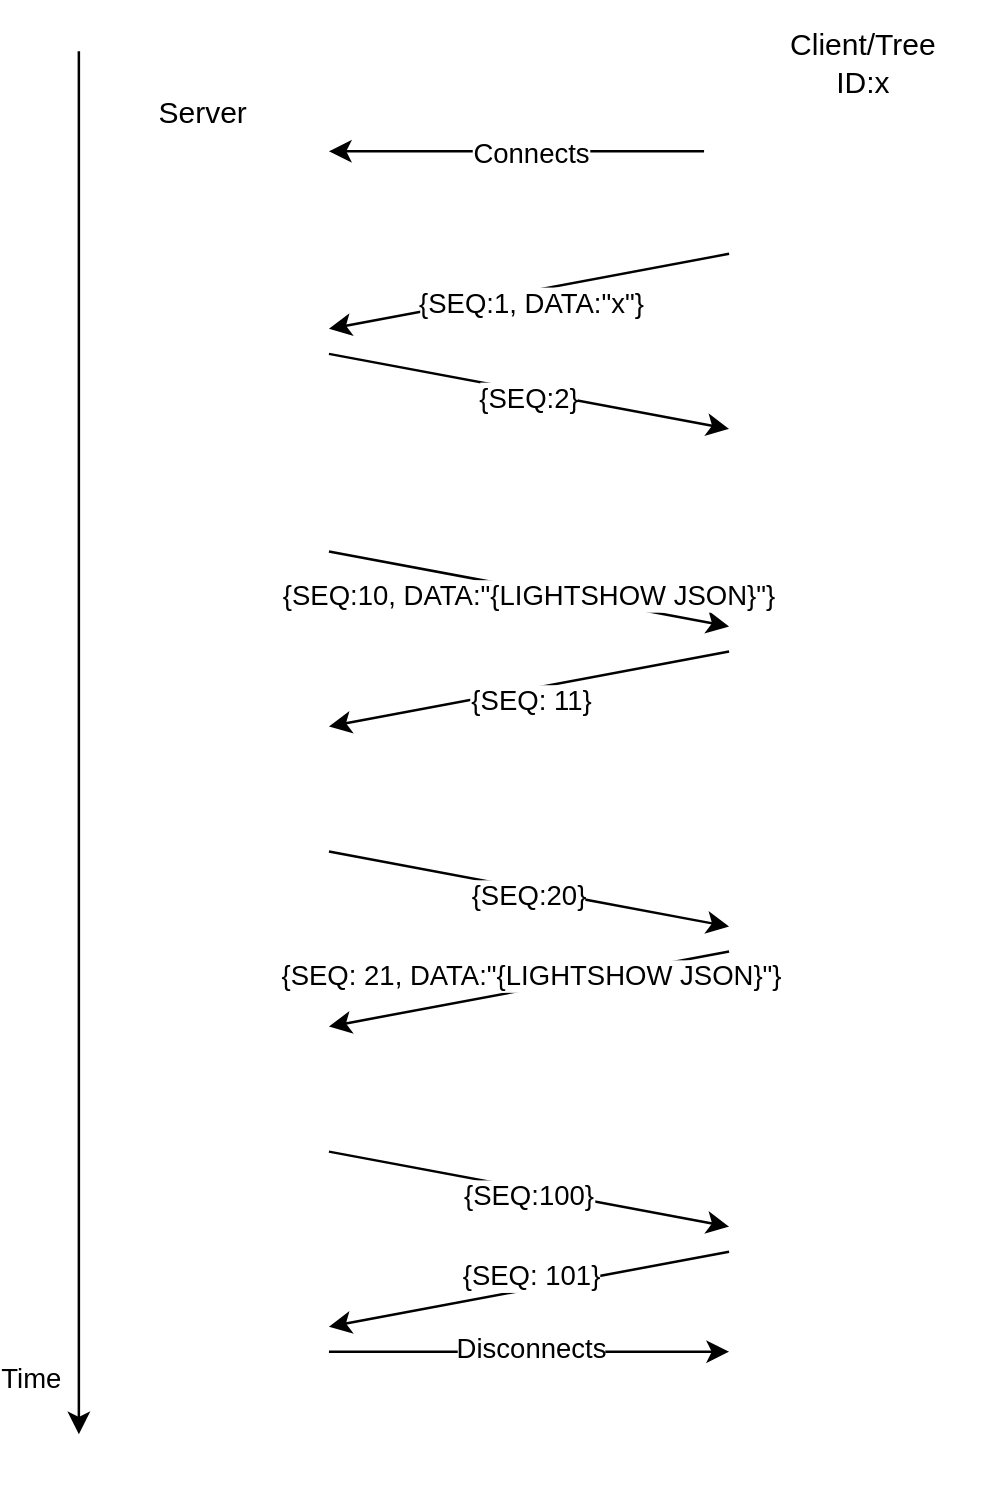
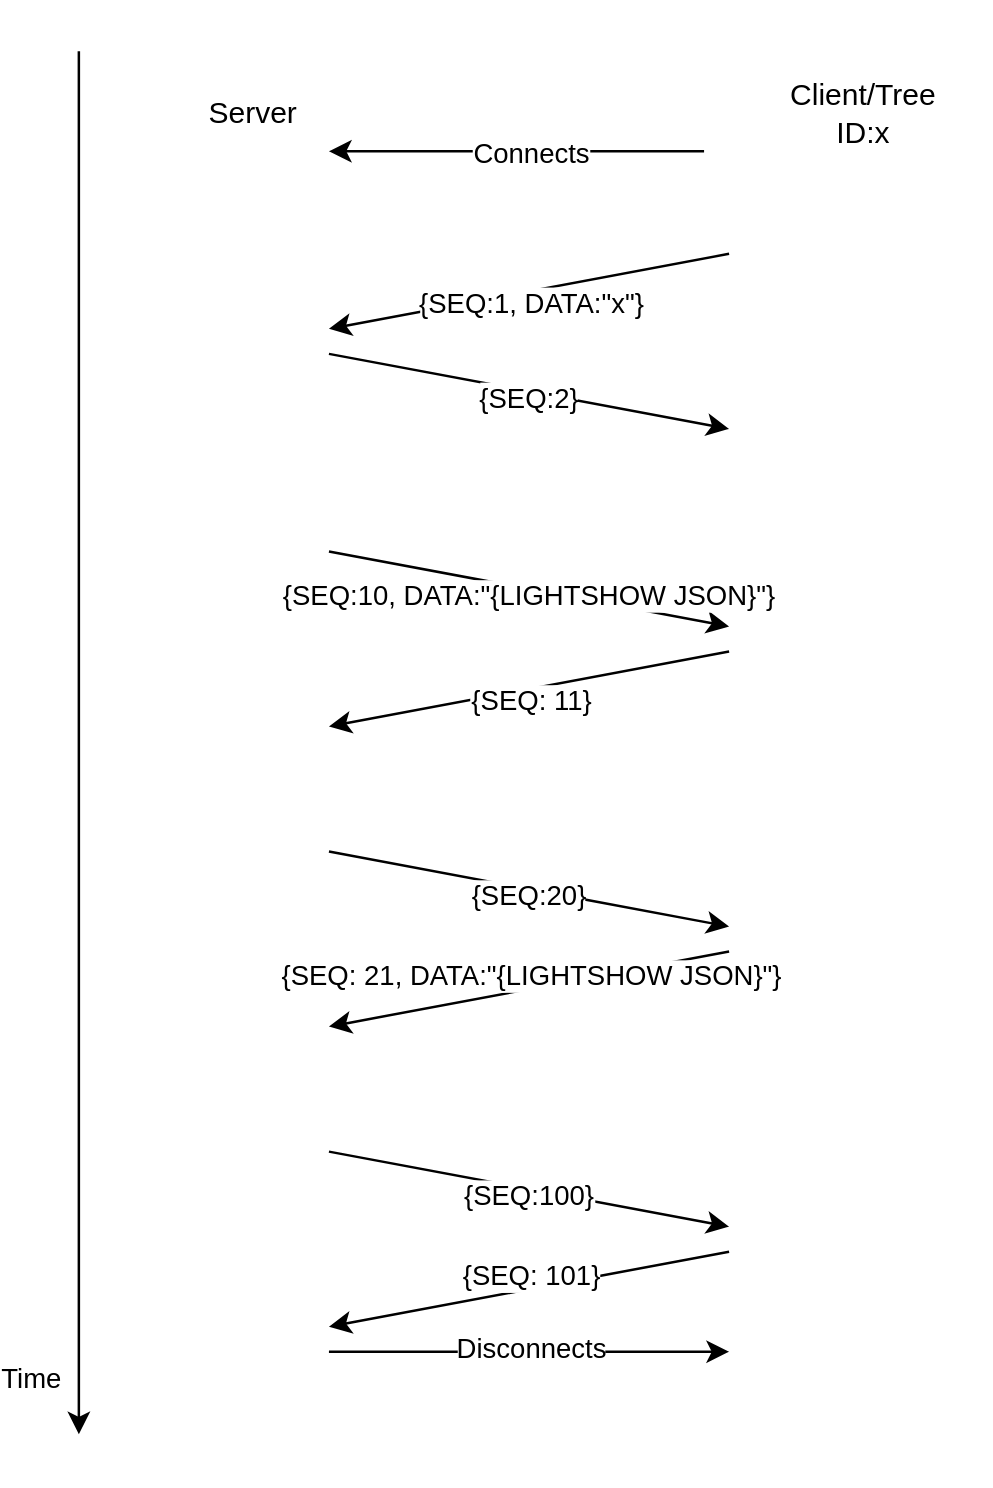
node "Client/Tree ID:x": moved (864, 64) -> (864, 114)
node "Server": moved (204, 114) -> (254, 114)
